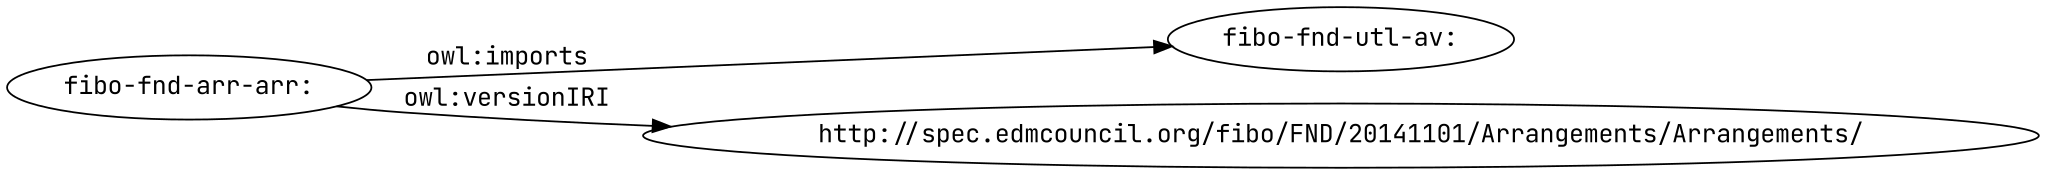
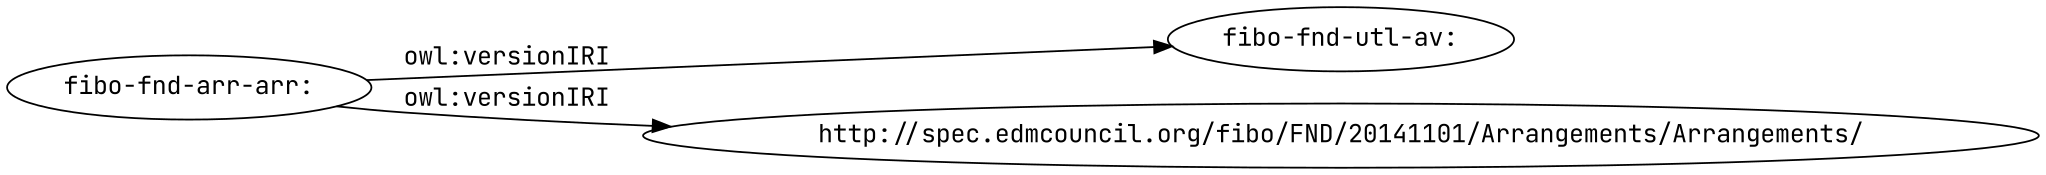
edge "fibo-fnd-arr-arr:" -> "fibo-fnd-utl-av:": label "owl:imports" -> "owl:versionIRI"
